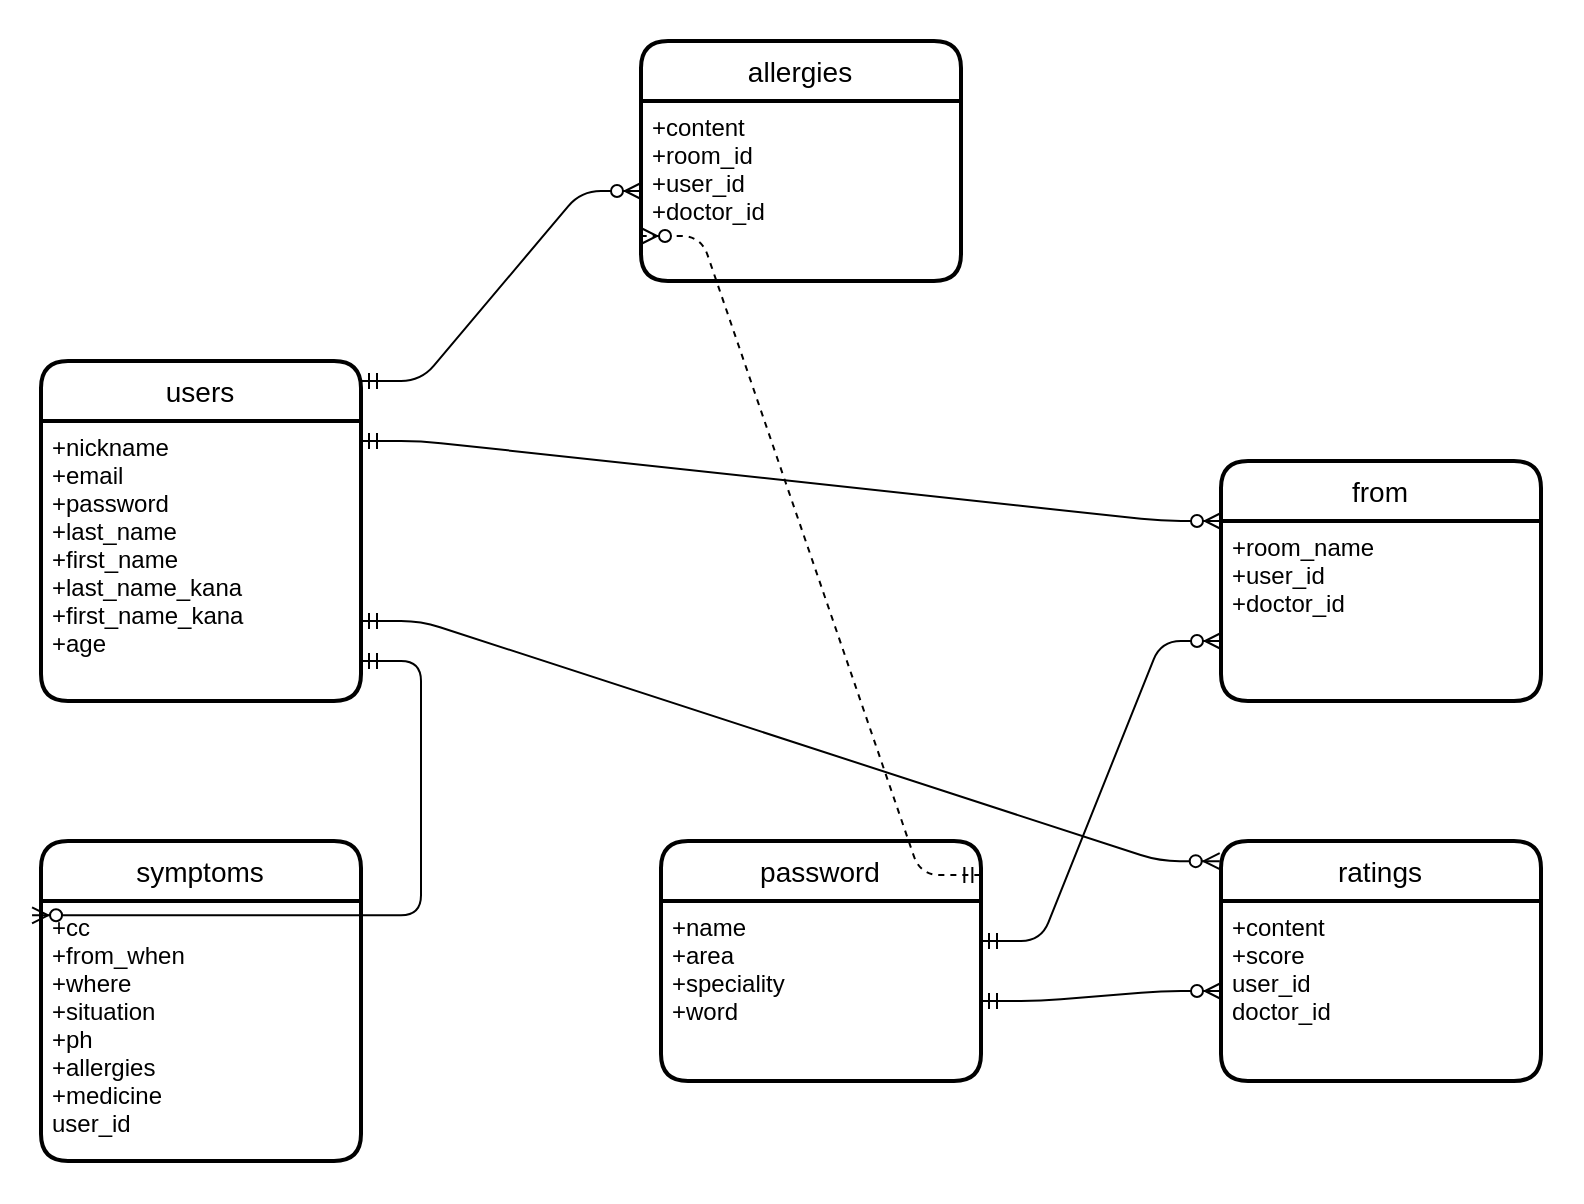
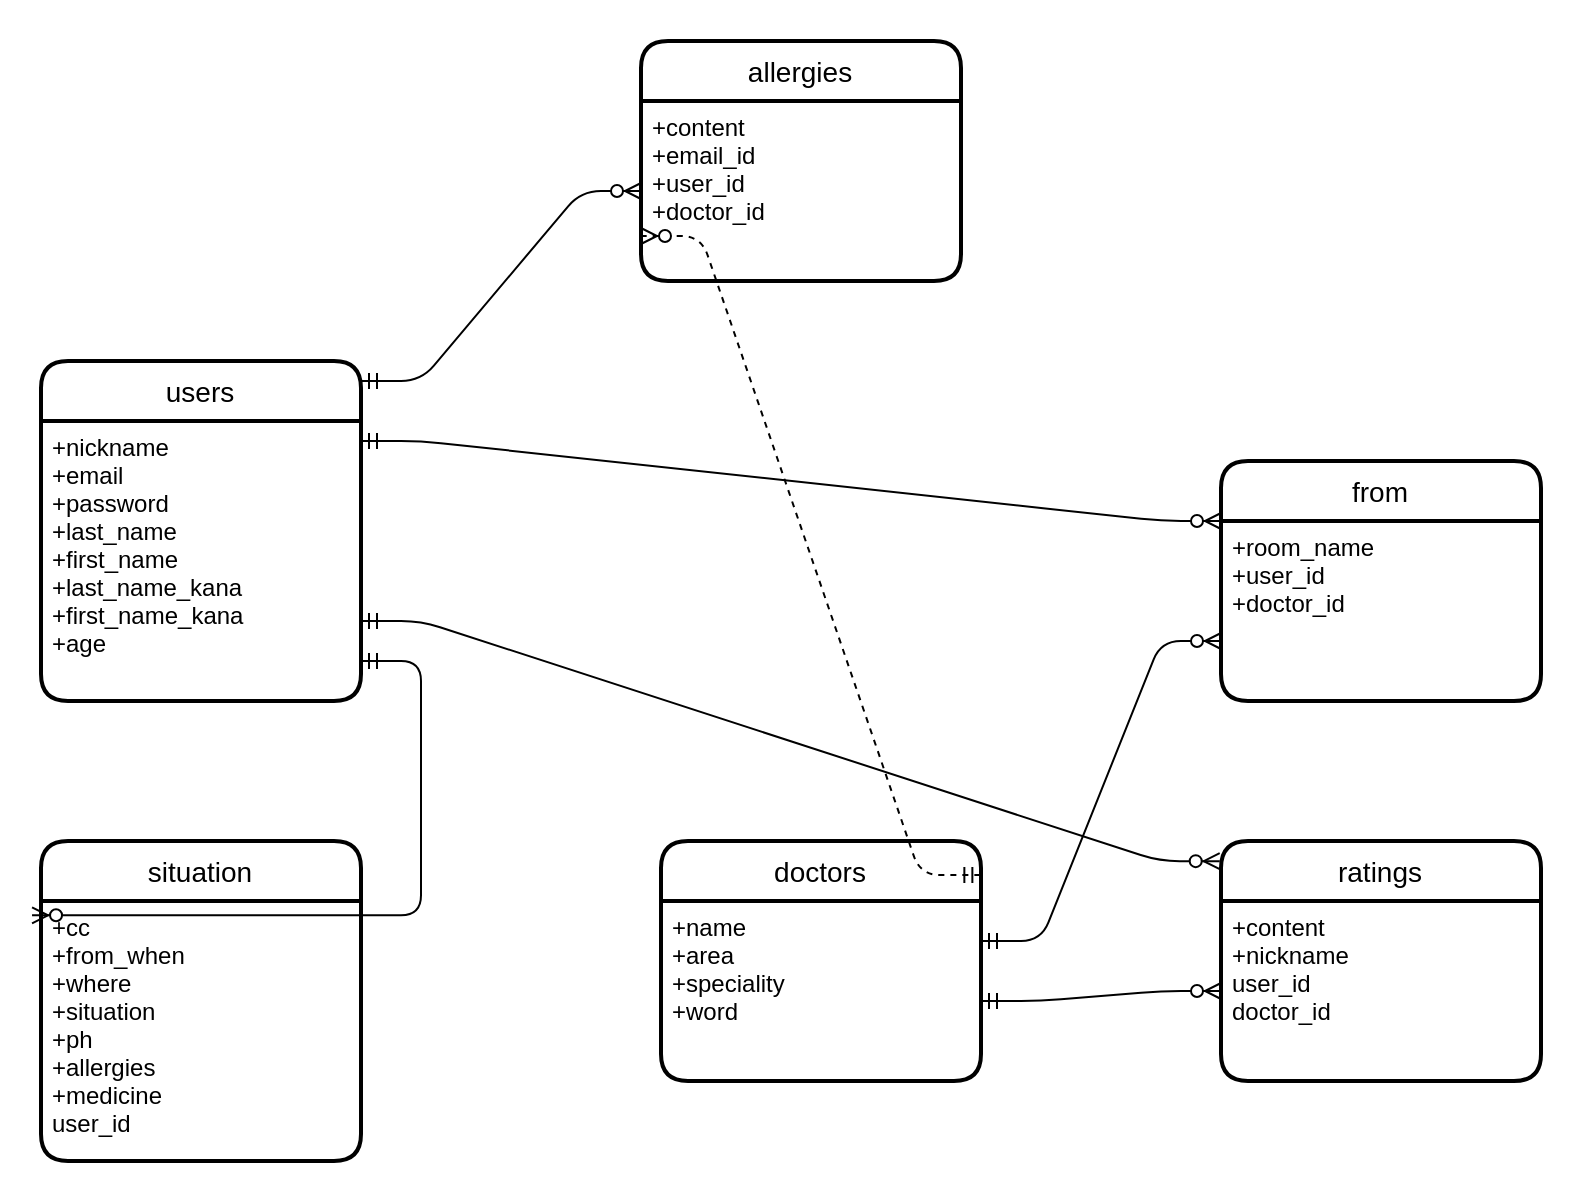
node "+content +room_id +user_id +doctor_id": label "+content +room_id +user_id +doctor_id" -> "+content +email_id +user_id +doctor_id"
node "symptoms": label "symptoms" -> "situation"
node "password": label "password" -> "doctors"
node "+content +score user_id doctor_id": label "+content +score user_id doctor_id" -> "+content +nickname user_id doctor_id"
